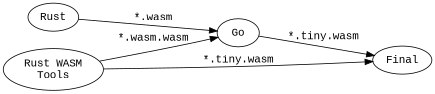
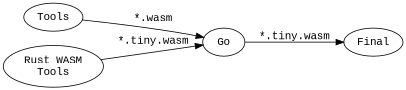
node "Rust": label "Rust" -> "Tools"
edge "Rust WASM Tools" -> "Go": label "*.wasm.wasm" -> "*.tiny.wasm"
edge "Rust WASM Tools" -> "Final": removed, label "*.tiny.wasm"
